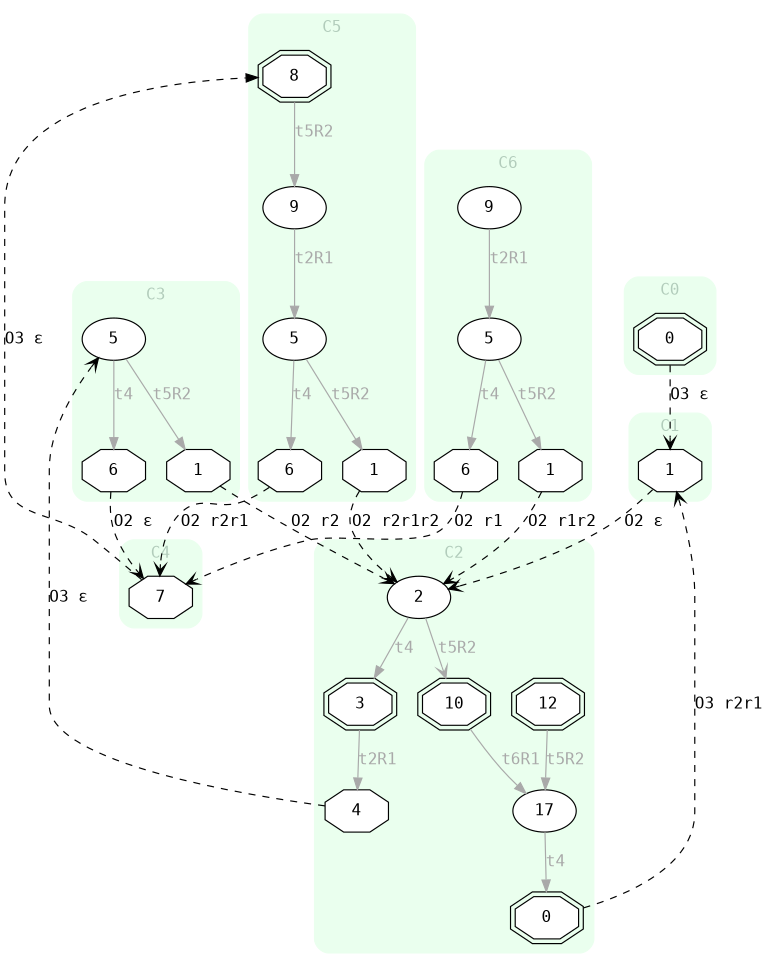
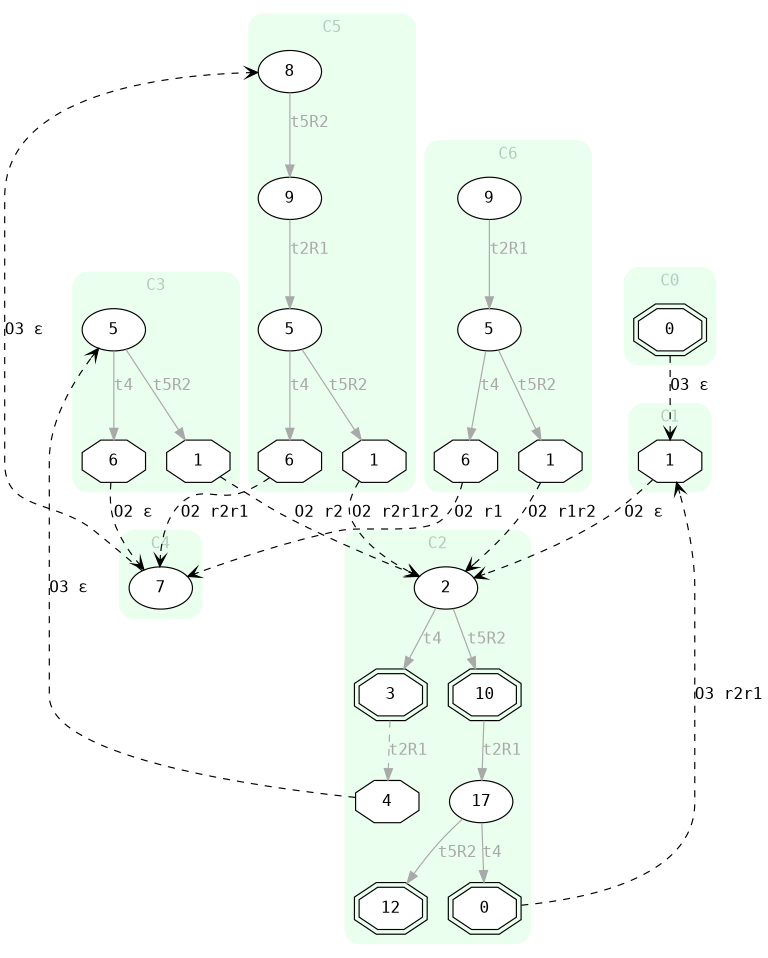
node "8": shape doubleoctagon -> ellipse
edge "7" -> "8": arrowhead normal -> vee
node "7": shape octagon -> ellipse
edge "2" -> "10": arrowhead vee -> normal
edge "3" -> "4": style solid -> dashed
edge "12" -> "17": reversed
edge "10" -> "17": label "t6R1" -> "t2R1"
